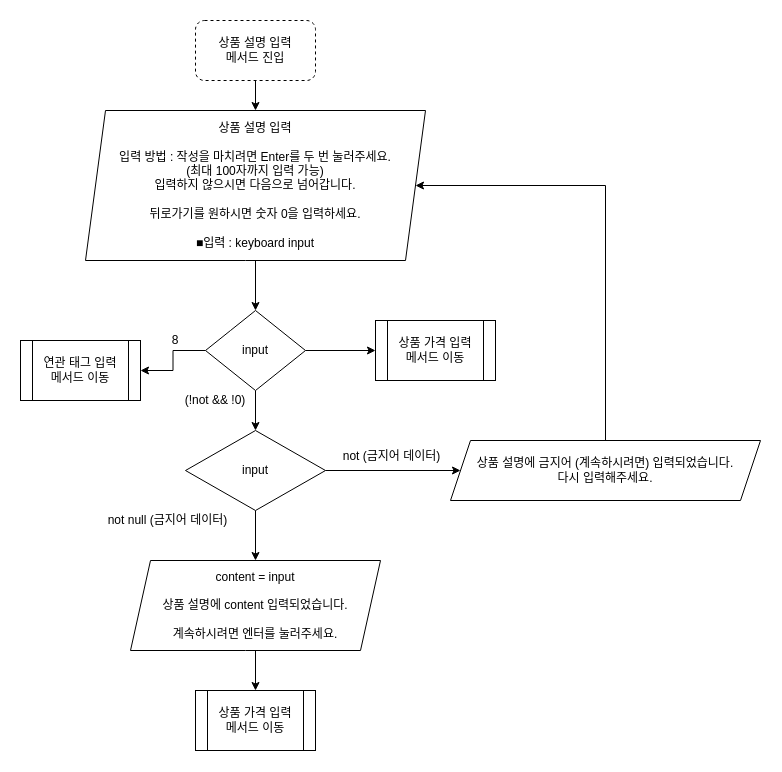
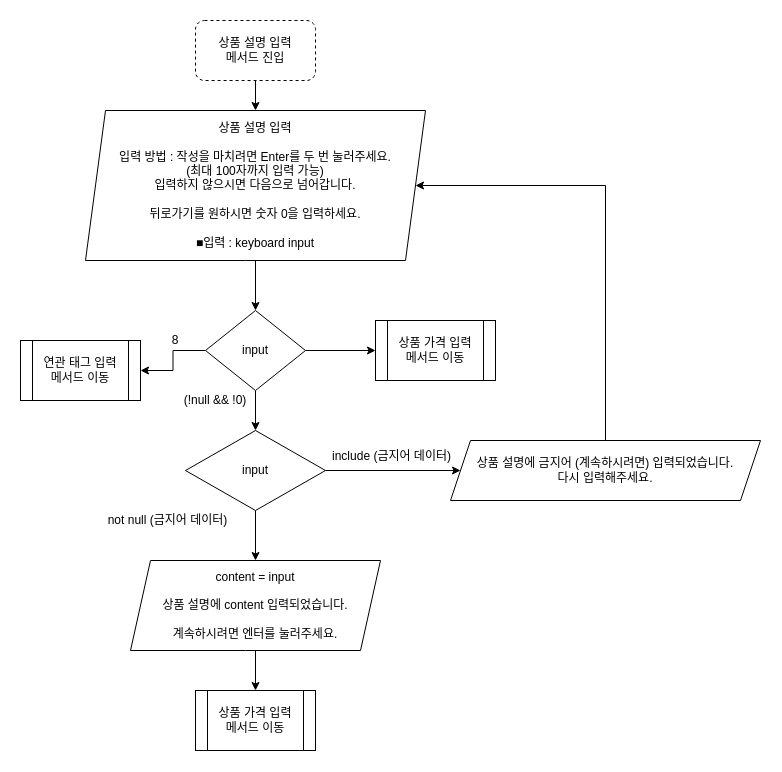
node "(!not && !0)": label "(!not && !0)" -> "(!null && !0)"
node "not (금지어 데이터)": label "not (금지어 데이터)" -> "include (금지어 데이터)"
